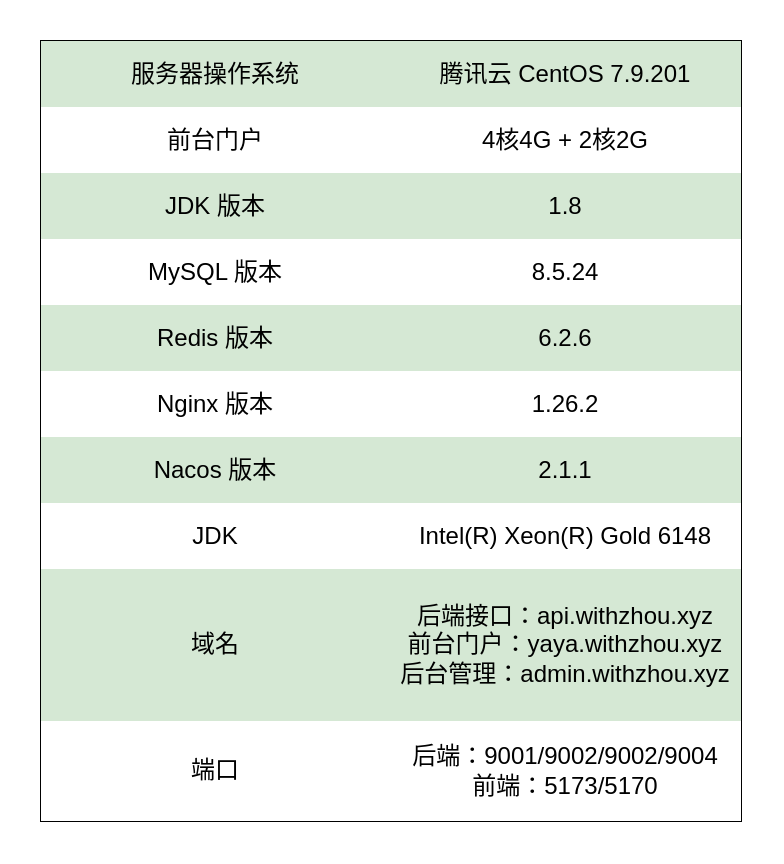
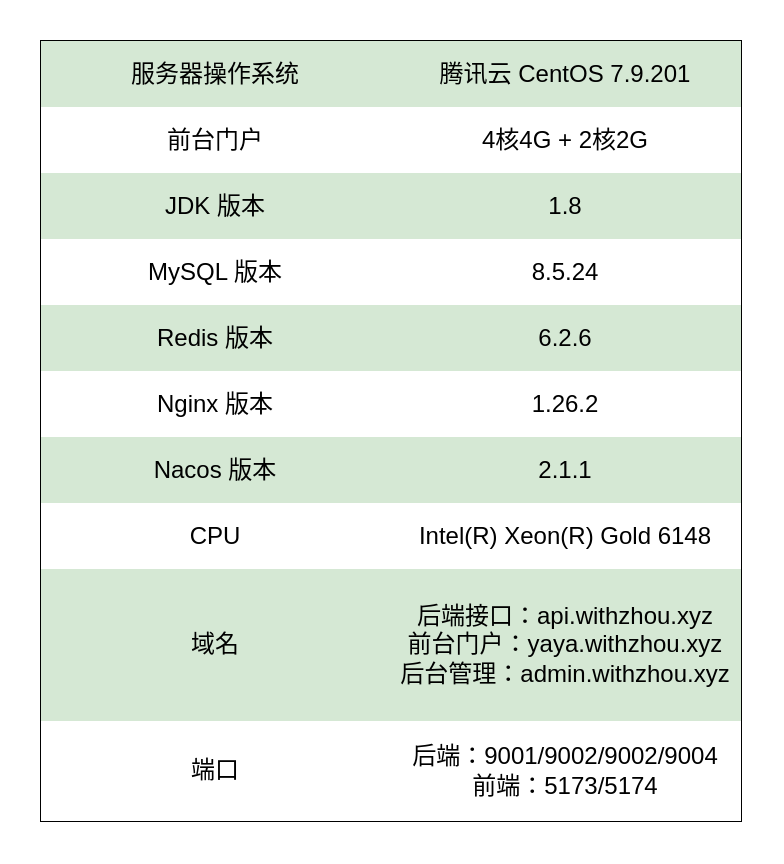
node "JDK": label "JDK" -> "CPU"
node "后端：9001/9002/9002/9004 前端：5173/5170": label "后端：9001/9002/9002/9004 前端：5173/5170" -> "后端：9001/9002/9002/9004 前端：5173/5174"
